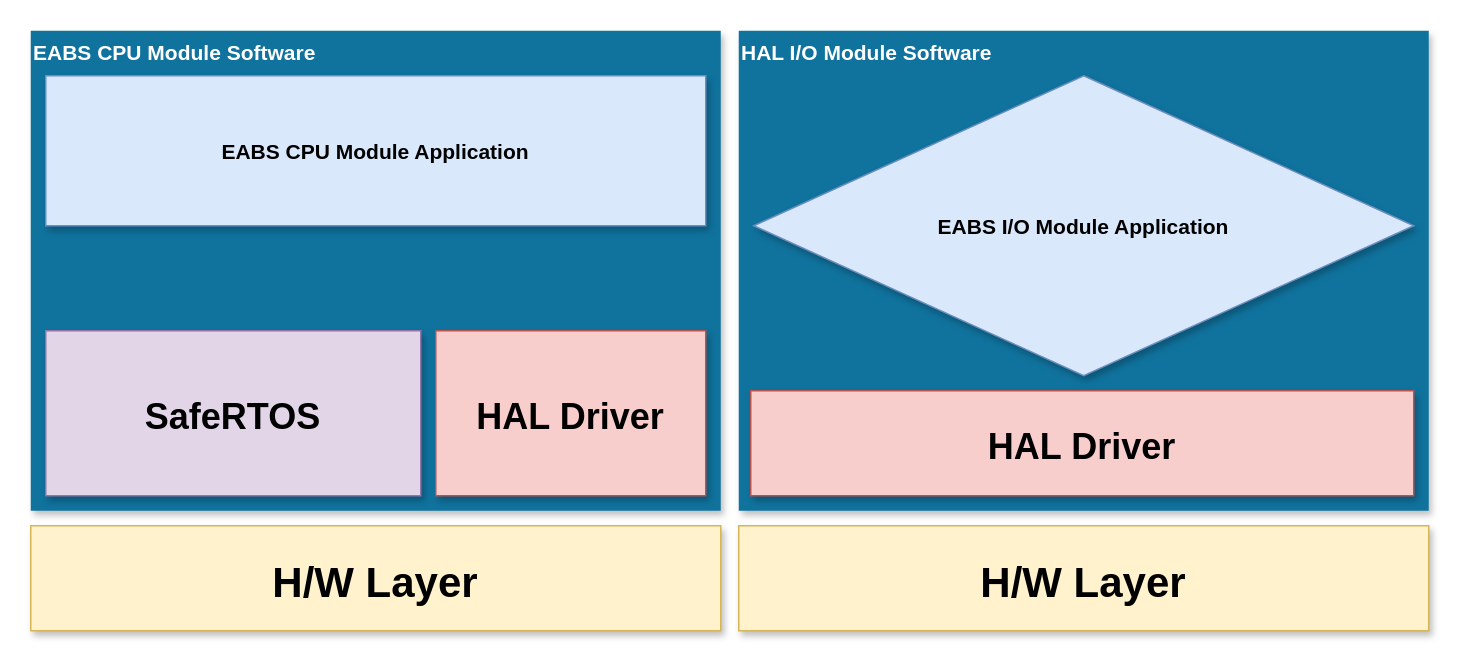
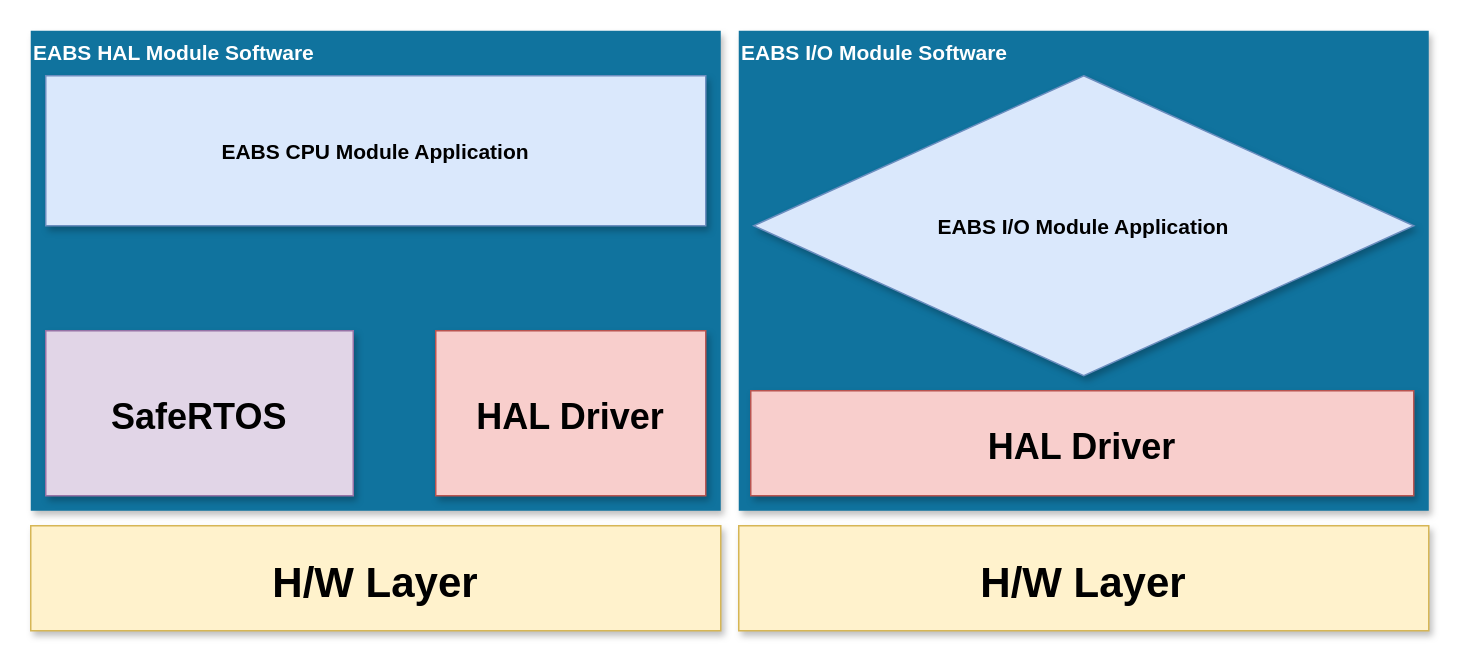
node "EABS CPU Module Software": label "EABS CPU Module Software" -> "EABS HAL Module Software"
node "HAL I/O Module Software": label "HAL I/O Module Software" -> "EABS I/O Module Software"
node "SafeRTOS": size 375x165 -> 308x165
